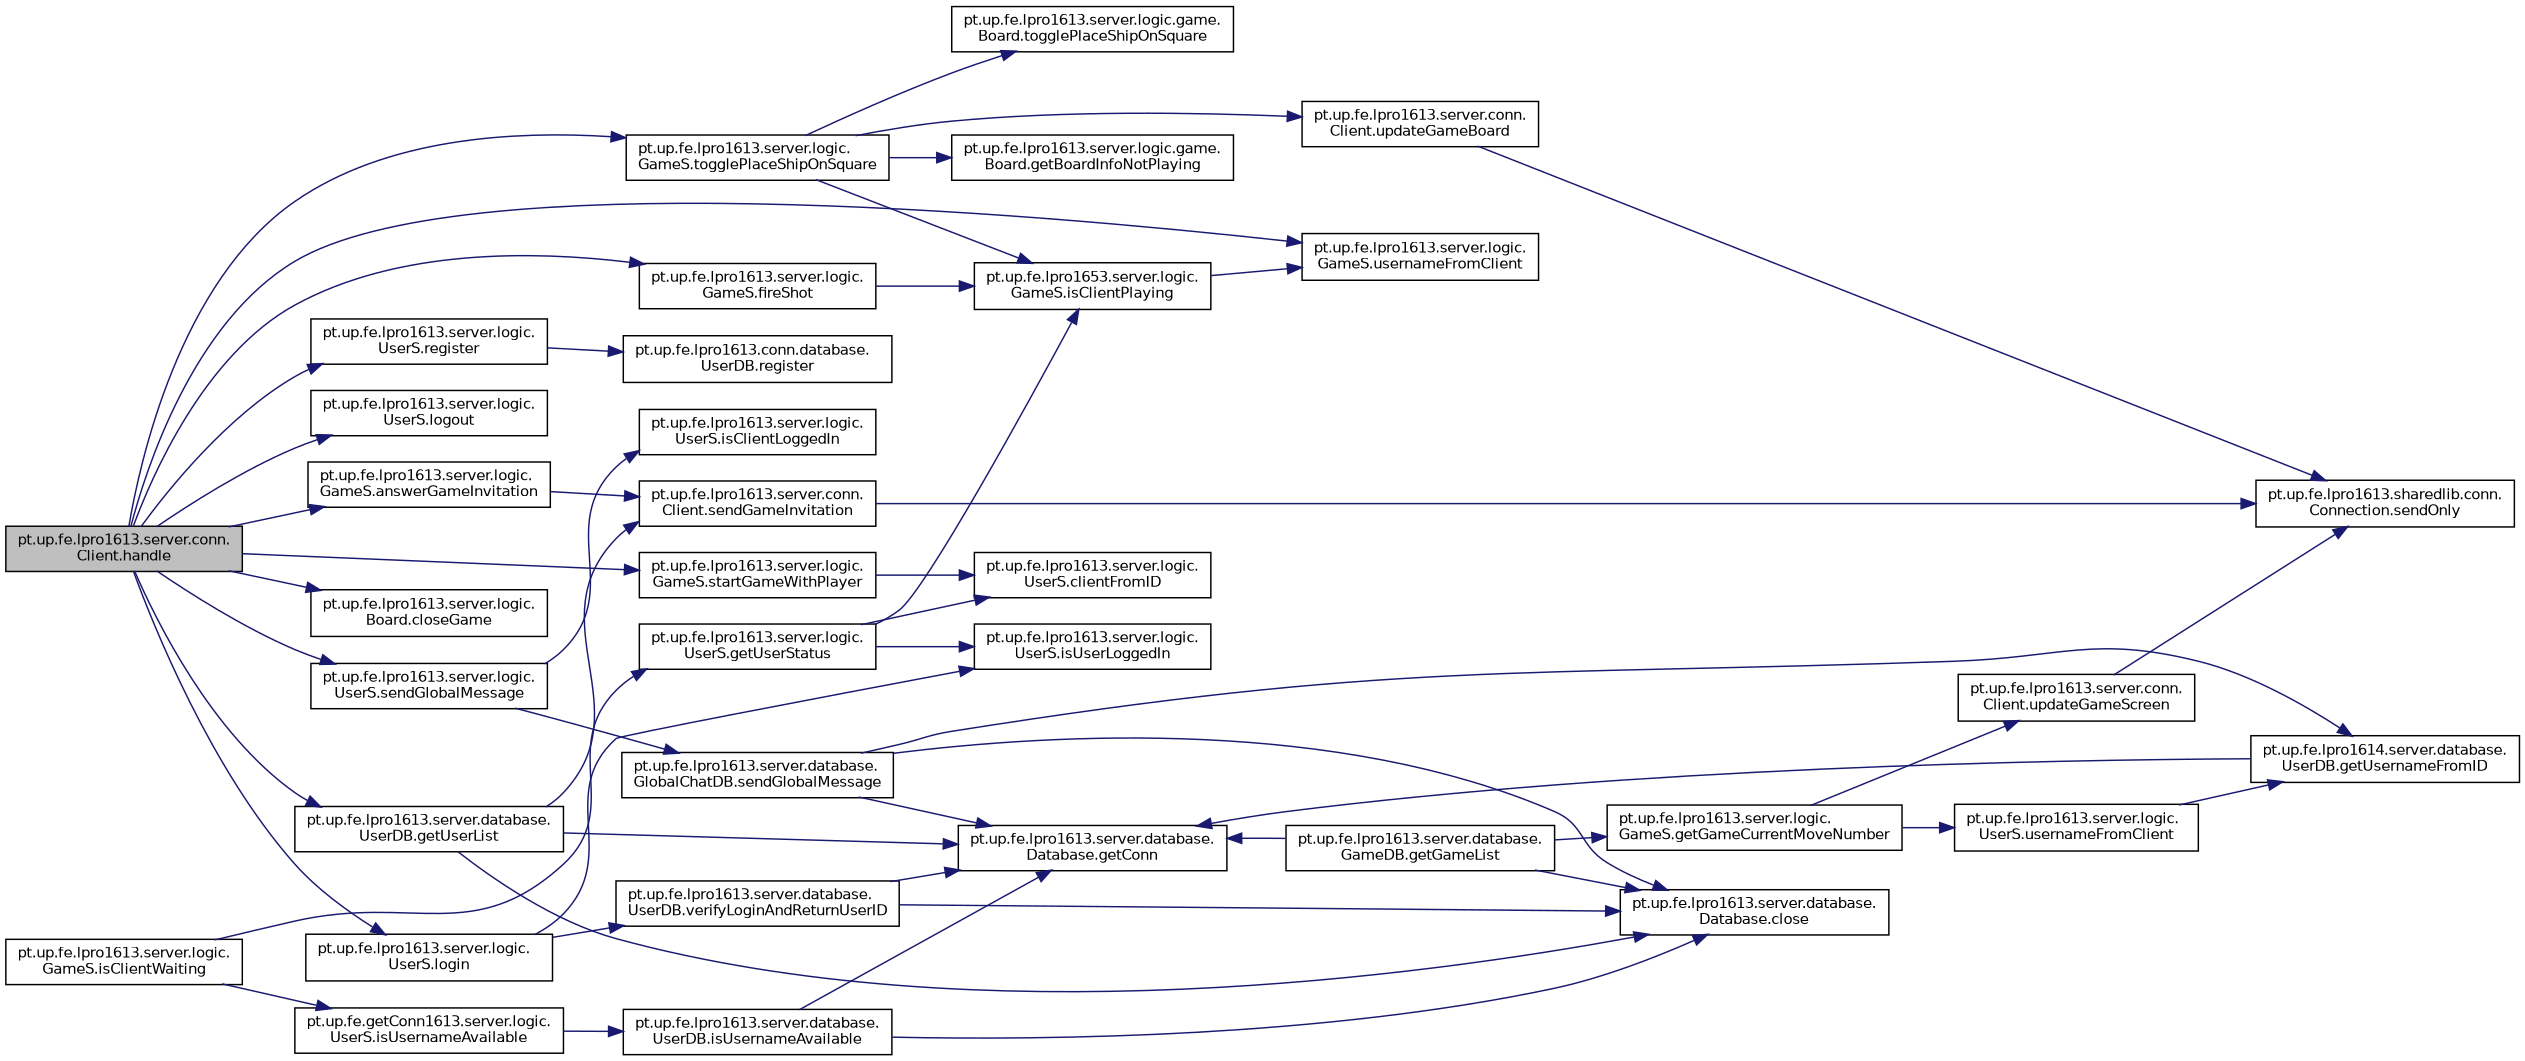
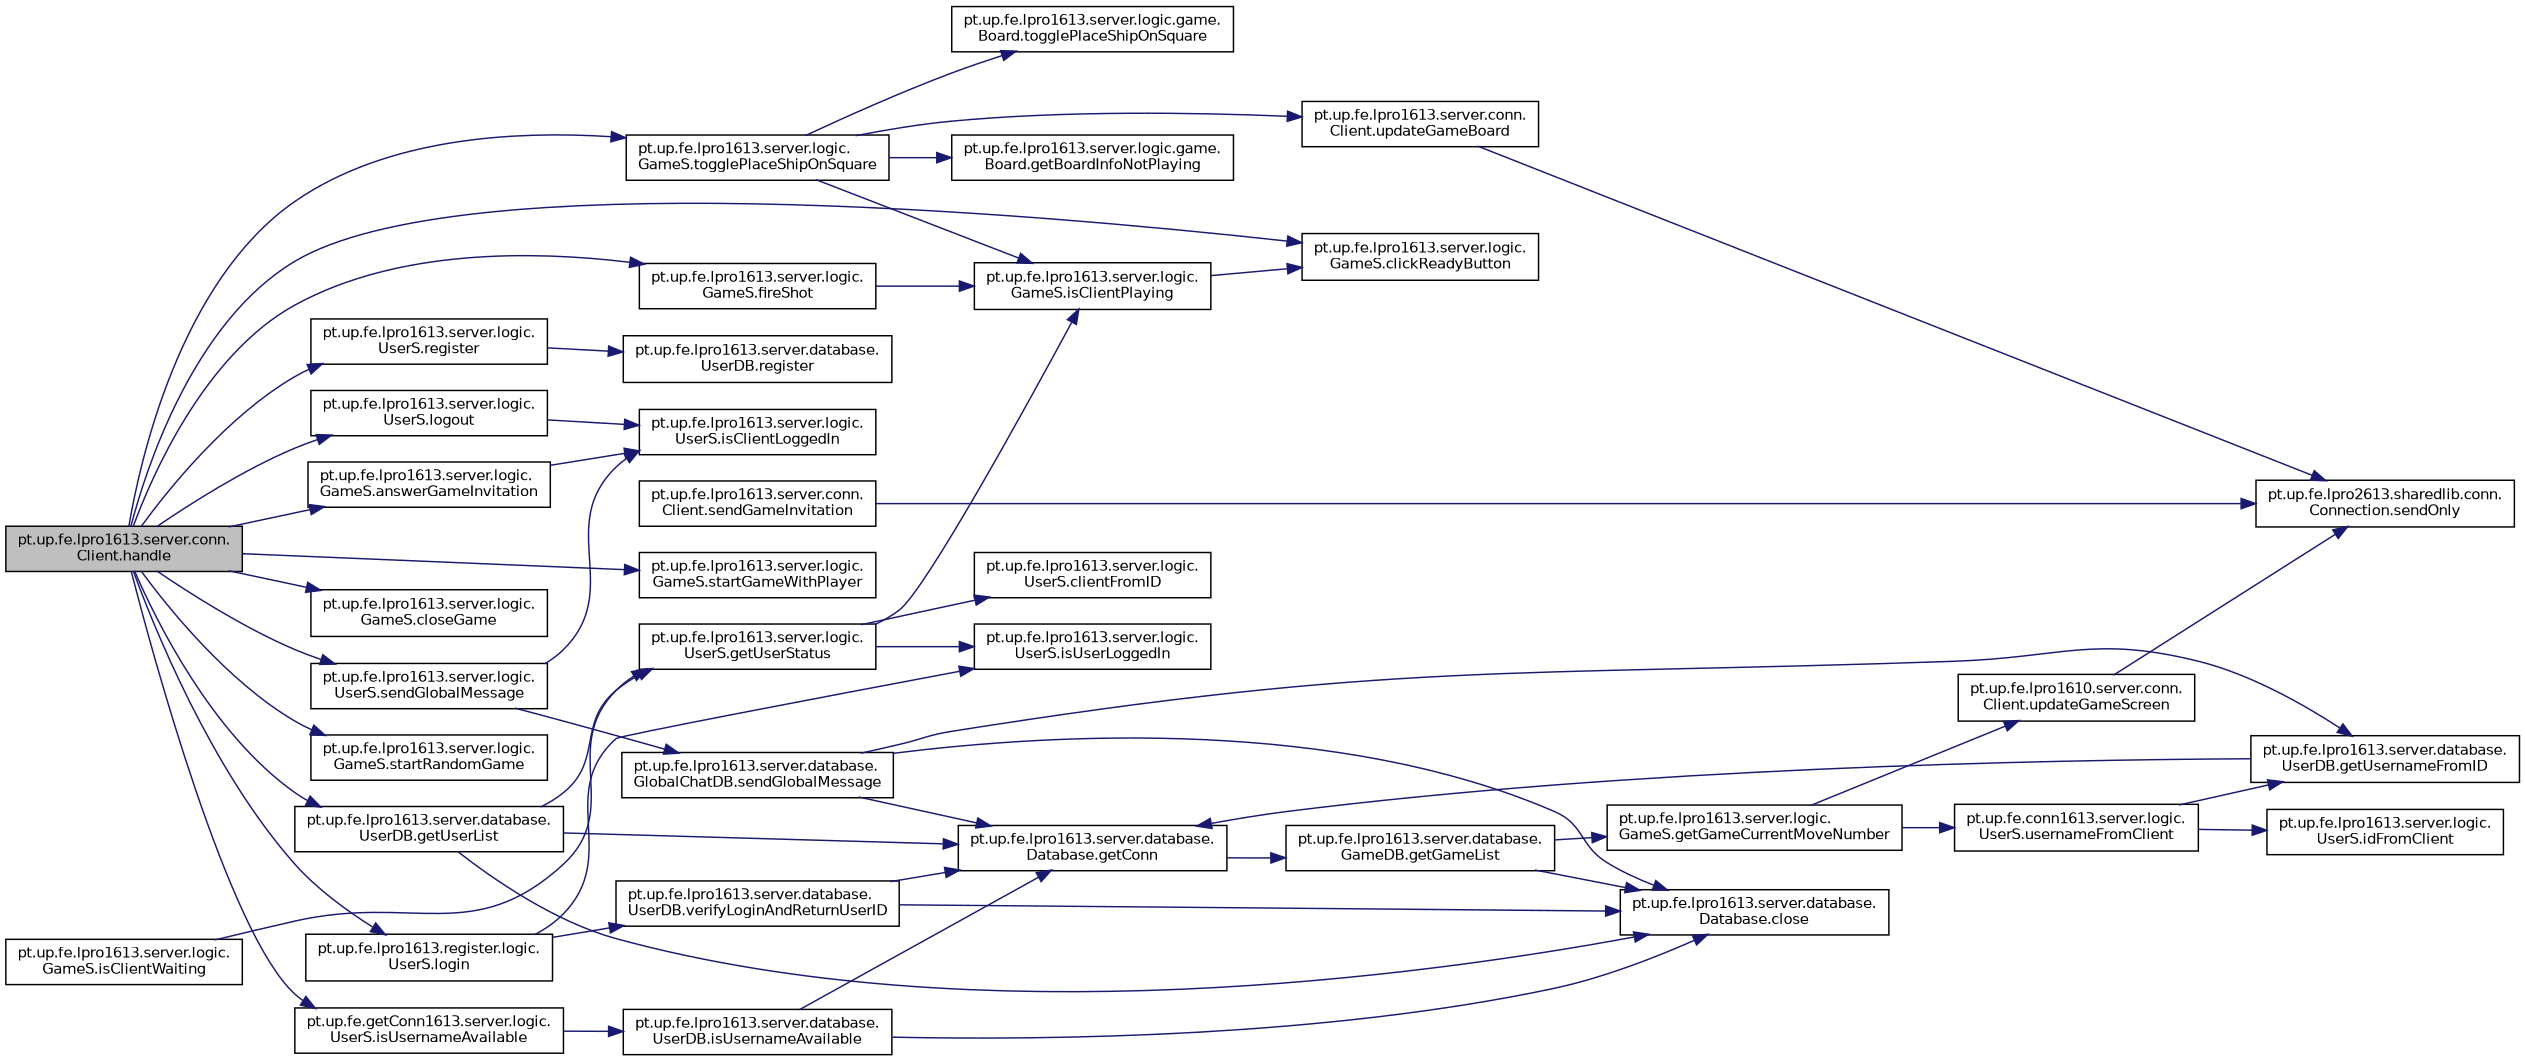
node "pt.up.fe.lpro1613.server.logic. GameS.usernameFromClient": label "pt.up.fe.lpro1613.server.logic. GameS.usernameFromClient" -> "pt.up.fe.lpro1613.server.logic. GameS.clickReadyButton"
node "pt.up.fe.lpro1653.server.logic. GameS.isClientPlaying": label "pt.up.fe.lpro1653.server.logic. GameS.isClientPlaying" -> "pt.up.fe.lpro1613.server.logic. GameS.isClientPlaying"
node "pt.up.fe.lpro1613.conn.database. UserDB.register": label "pt.up.fe.lpro1613.conn.database. UserDB.register" -> "pt.up.fe.lpro1613.server.database. UserDB.register"
edge "pt.up.fe.lpro1613.server.logic. UserS.logout" -> "pt.up.fe.lpro1613.server.logic. UserS.isClientLoggedIn": added
edge "pt.up.fe.lpro1613.server.logic. GameS.answerGameInvitation" -> "pt.up.fe.lpro1613.server.conn. Client.sendGameInvitation": now "pt.up.fe.lpro1613.server.logic. GameS.answerGameInvitation" -> "pt.up.fe.lpro1613.server.logic. UserS.isClientLoggedIn"
node "pt.up.fe.lpro1613.sharedlib.conn. Connection.sendOnly": label "pt.up.fe.lpro1613.sharedlib.conn. Connection.sendOnly" -> "pt.up.fe.lpro2613.sharedlib.conn. Connection.sendOnly"
edge "pt.up.fe.lpro1613.server.logic. GameS.startGameWithPlayer" -> "pt.up.fe.lpro1613.server.logic. UserS.clientFromID": removed
node "pt.up.fe.lpro1613.server.logic. Board.closeGame": label "pt.up.fe.lpro1613.server.logic. Board.closeGame" -> "pt.up.fe.lpro1613.server.logic. GameS.closeGame"
edge "pt.up.fe.lpro1613.server.database. UserDB.getUserList" -> "pt.up.fe.lpro1613.server.conn. Client.sendGameInvitation": now "pt.up.fe.lpro1613.server.database. UserDB.getUserList" -> "pt.up.fe.lpro1613.server.logic. UserS.getUserStatus"
node "pt.up.fe.lpro1613.server.conn. Client.updateGameScreen": label "pt.up.fe.lpro1613.server.conn. Client.updateGameScreen" -> "pt.up.fe.lpro1610.server.conn. Client.updateGameScreen"
node "pt.up.fe.lpro1613.server.logic. GameS.startRandomGame": added
node "pt.up.fe.lpro1614.server.database. UserDB.getUsernameFromID": label "pt.up.fe.lpro1614.server.database. UserDB.getUsernameFromID" -> "pt.up.fe.lpro1613.server.database. UserDB.getUsernameFromID"
node "pt.up.fe.lpro1613.server.logic. UserS.usernameFromClient": label "pt.up.fe.lpro1613.server.logic. UserS.usernameFromClient" -> "pt.up.fe.conn1613.server.logic. UserS.usernameFromClient"
node "pt.up.fe.lpro1613.server.logic. UserS.idFromClient": added
edge "pt.up.fe.lpro1613.server.database. GameDB.getGameList" -> "pt.up.fe.lpro1613.server.database. Database.getConn": reversed
node "pt.up.fe.lpro1613.server.logic. UserS.login": label "pt.up.fe.lpro1613.server.logic. UserS.login" -> "pt.up.fe.lpro1613.register.logic. UserS.login"
edge "pt.up.fe.lpro1613.server.logic. GameS.isClientWaiting" -> "pt.up.fe.getConn1613.server.logic. UserS.isUsernameAvailable": now "pt.up.fe.lpro1613.server.conn. Client.handle" -> "pt.up.fe.getConn1613.server.logic. UserS.isUsernameAvailable"
